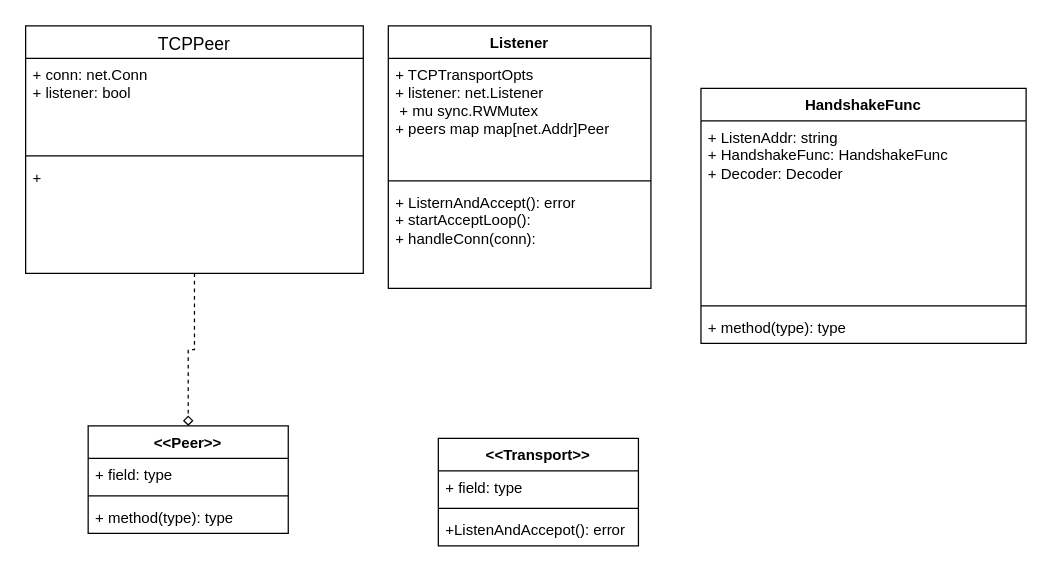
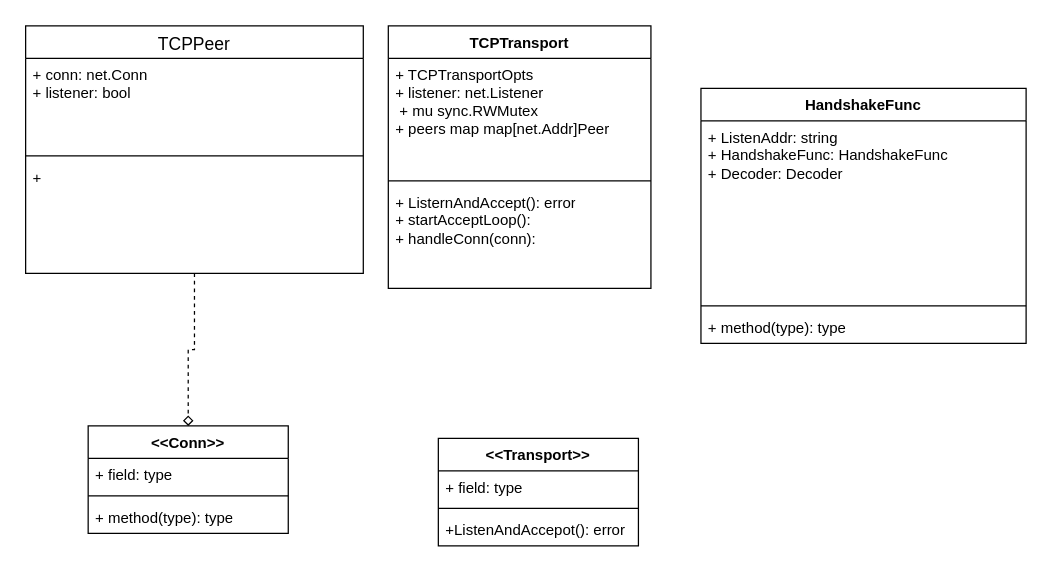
node "Listener": label "Listener" -> "TCPTransport"
node "<<Peer>>": label "<<Peer>>" -> "<<Conn>>"
